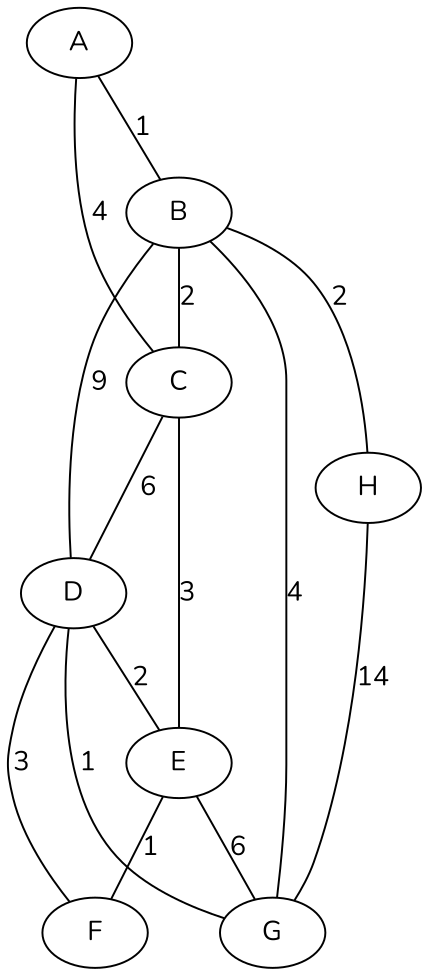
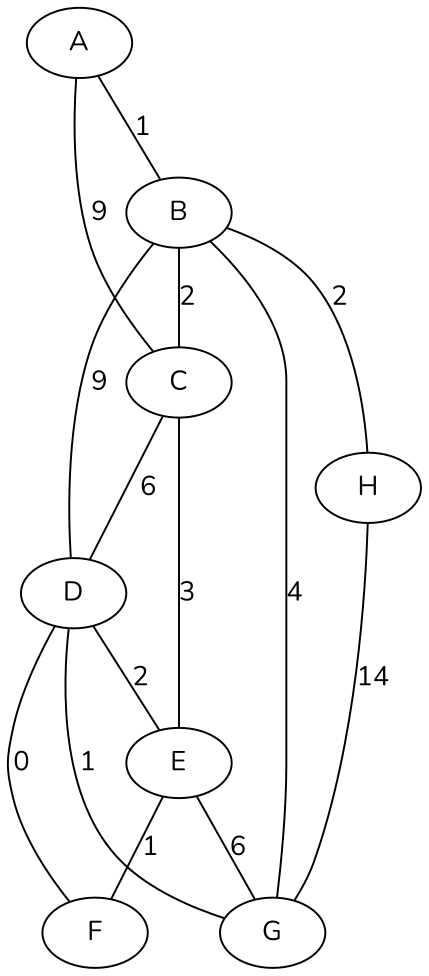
edge "A" -- "C": label "4" -> "9"
edge "D" -- "F": label "3" -> "0"
